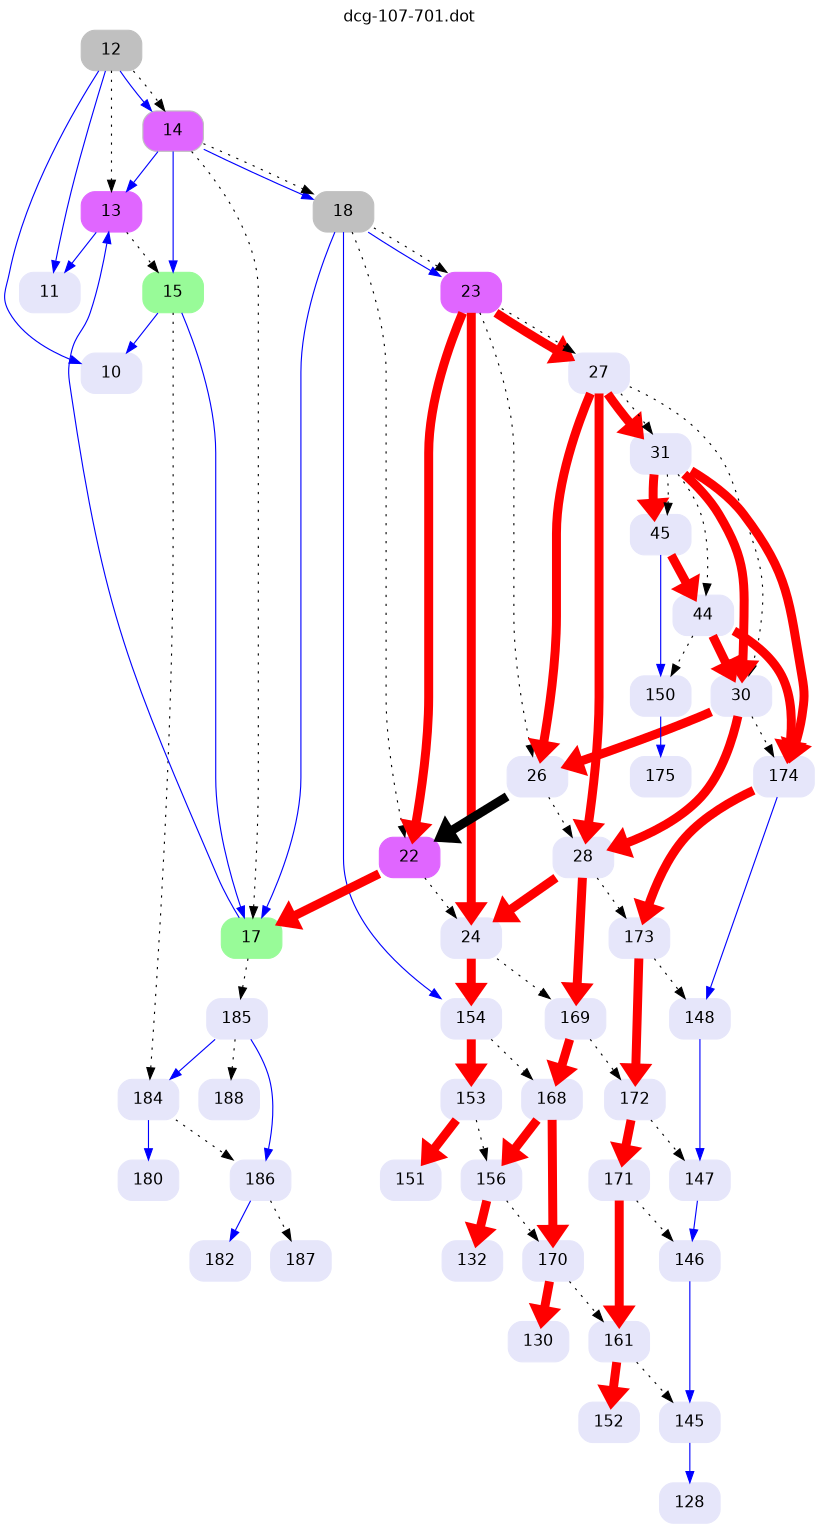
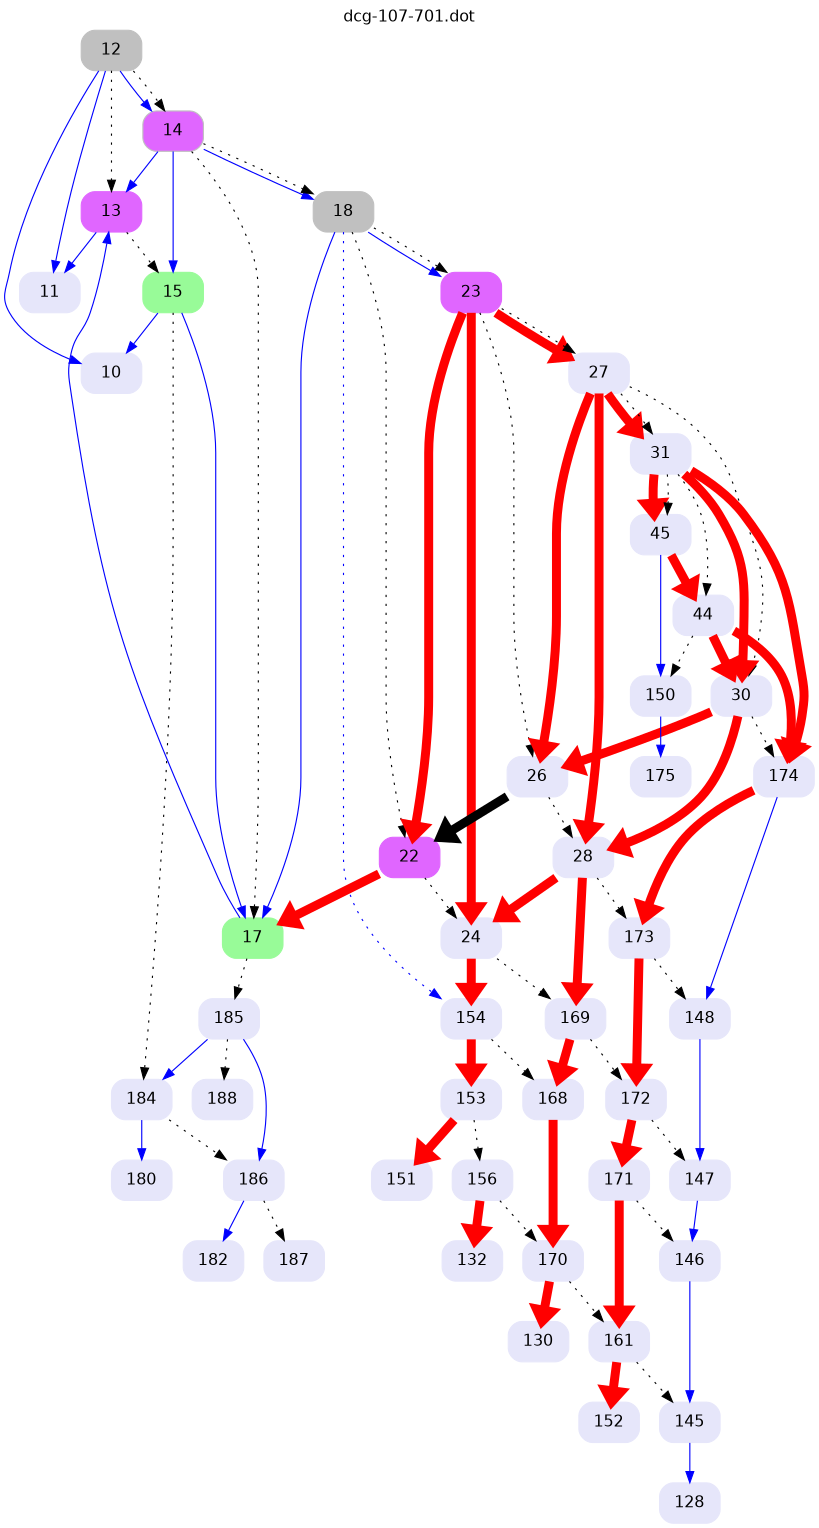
edge "18" -> "154": style solid -> dotted
edge "168" -> "156": removed
